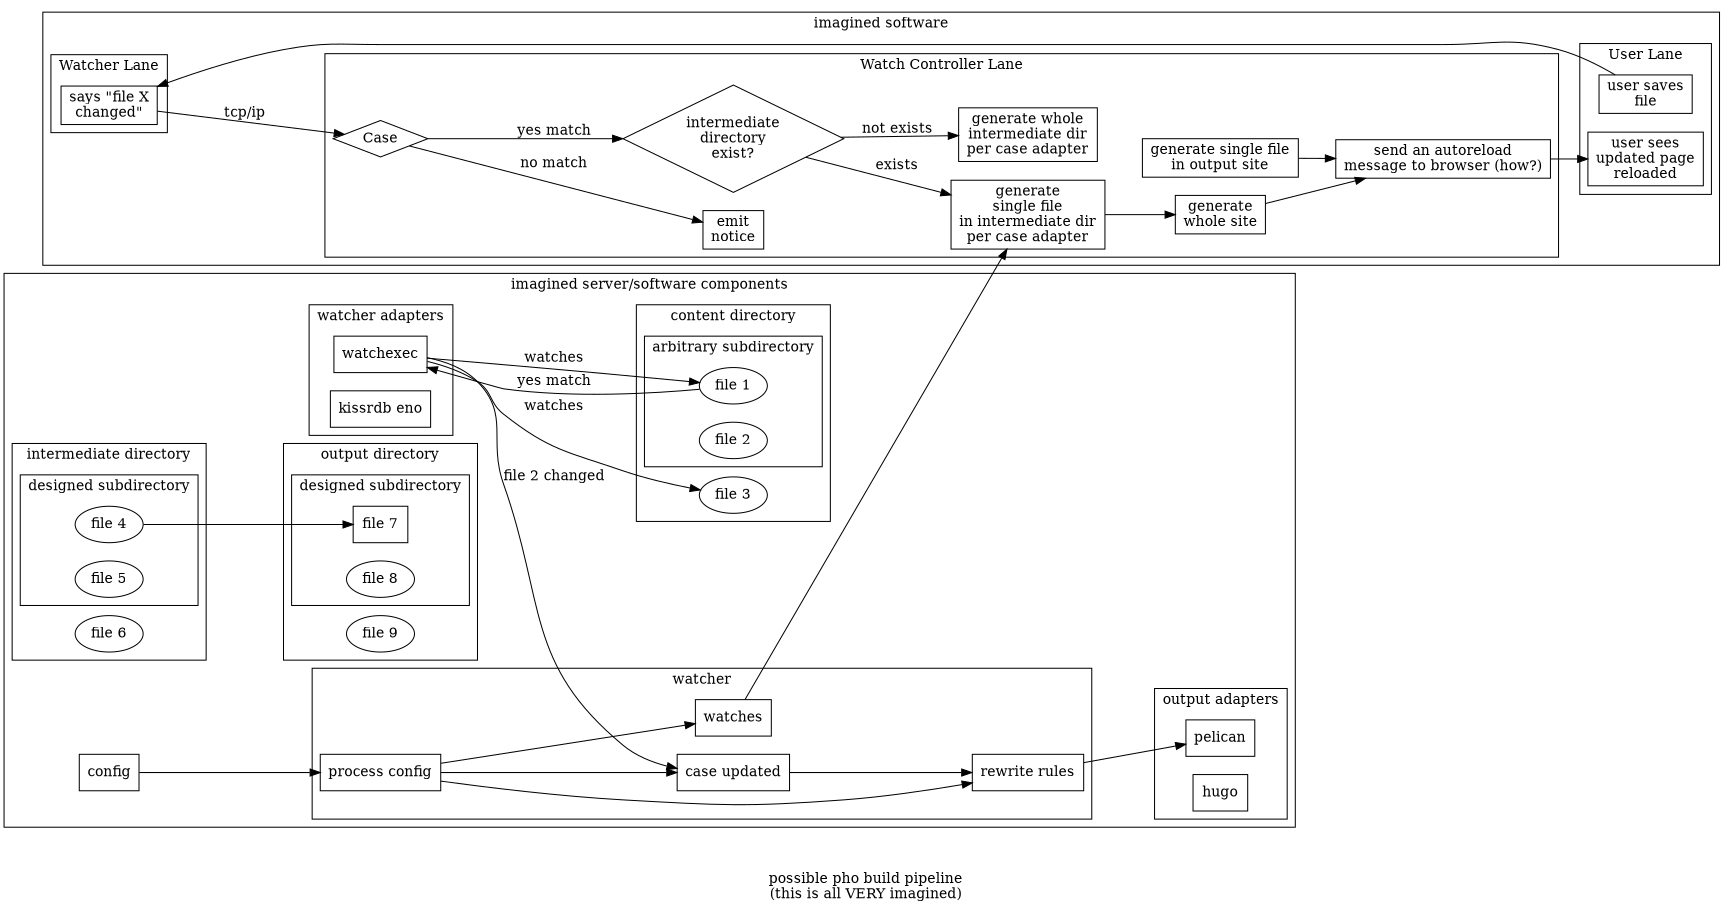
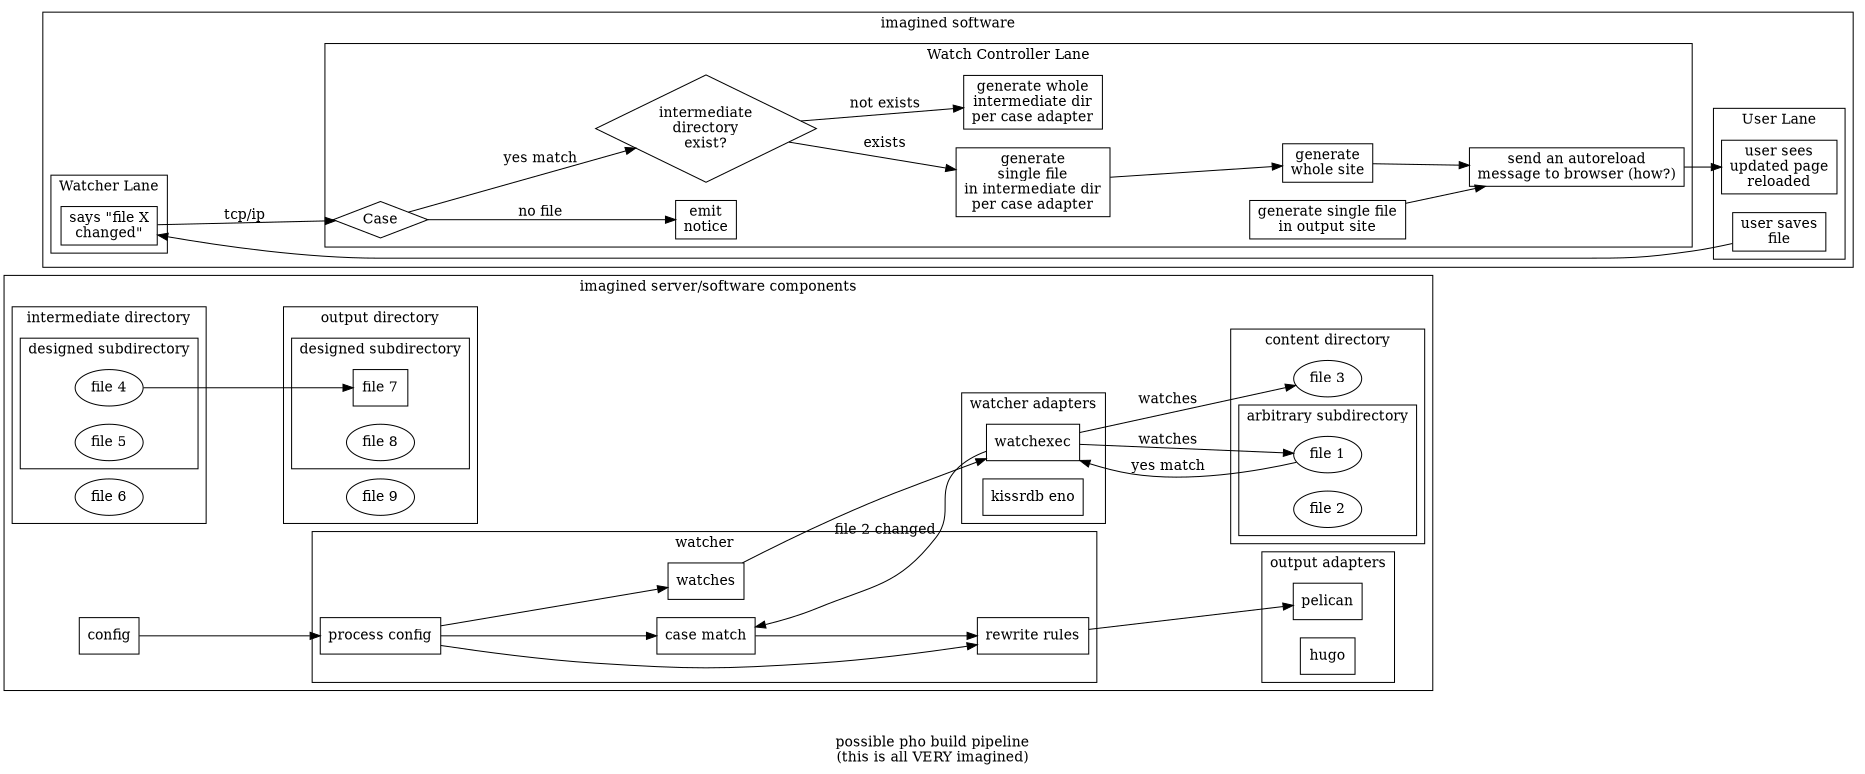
edge "Case" -> "emit notice": label "no match" -> "no file"
edge "watches" -> "generate single file in intermediate dir per case adapter": now "watches" -> "watchexec"
node "case updated": label "case updated" -> "case match"
